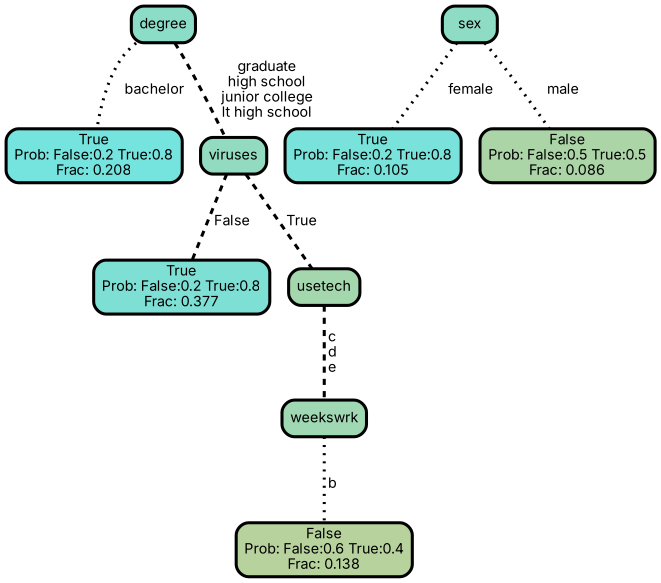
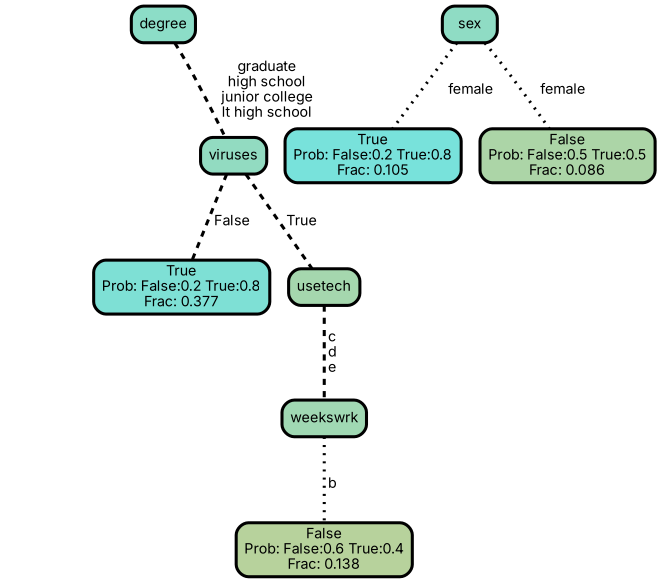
edge "sex" -- "False Prob: False:0.5 True:0.5 Frac: 0.086": label " male" -> " female"
node "True Prob: False:0.2 True:0.8 Frac: 0.208": removed
